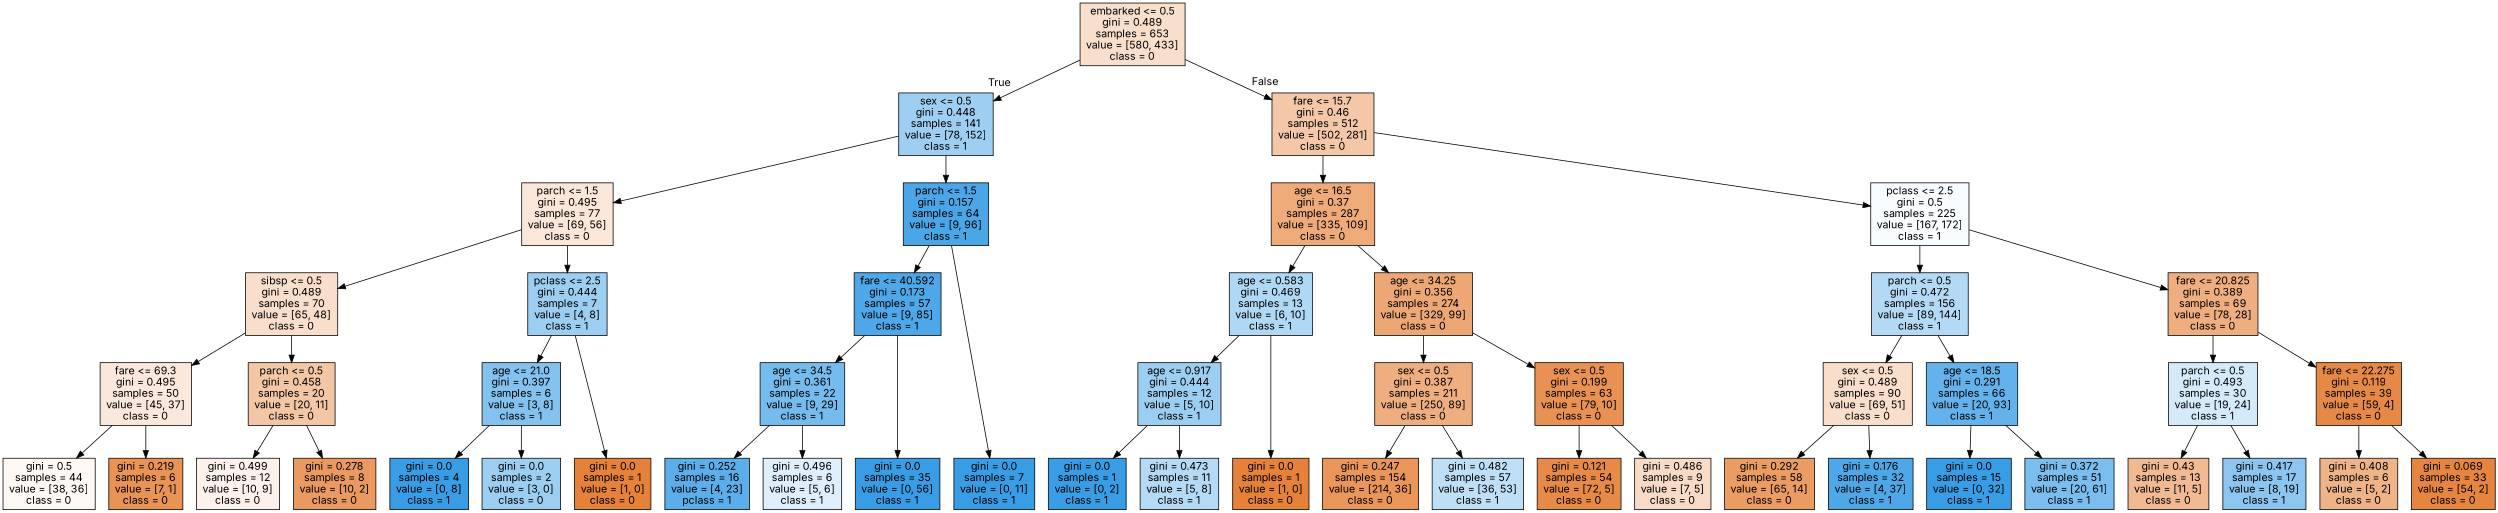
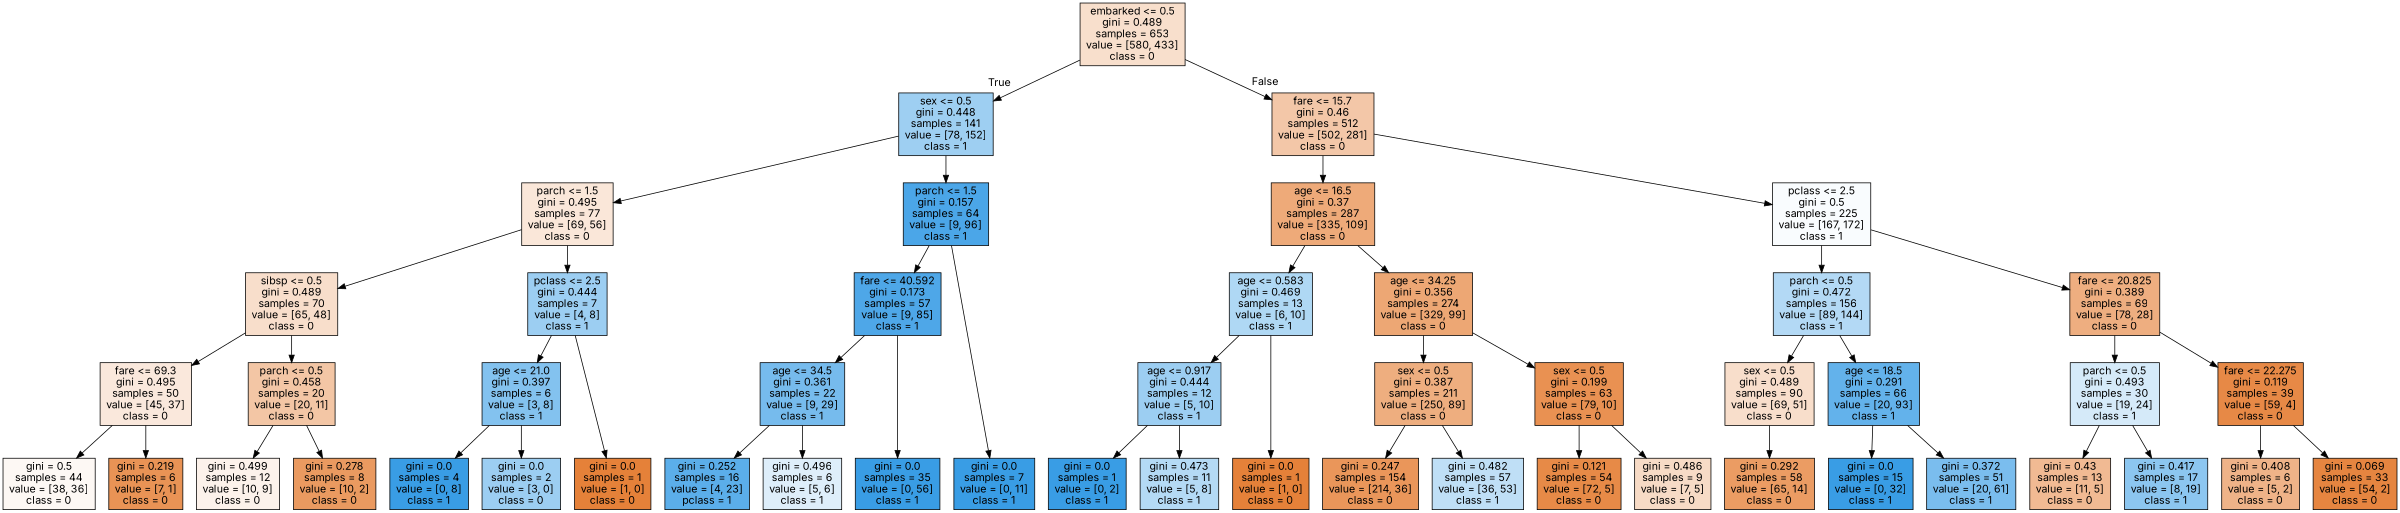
node "gini = 0.176 samples = 32 value = [4, 37] class = 1": removed
